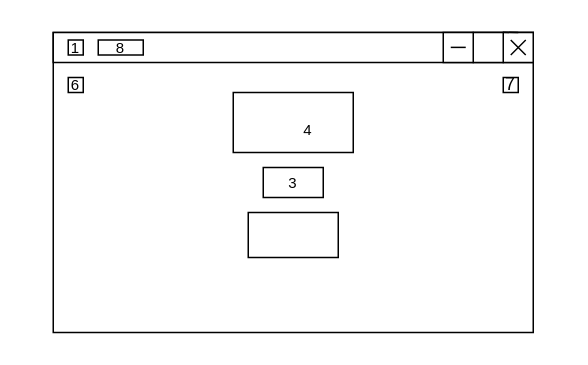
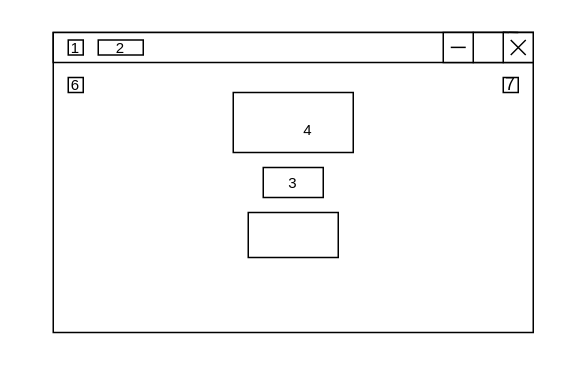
node "8": label "8" -> "2"
